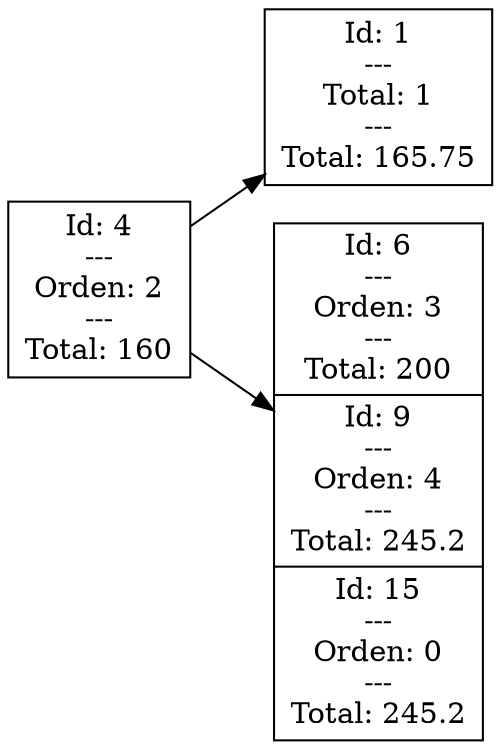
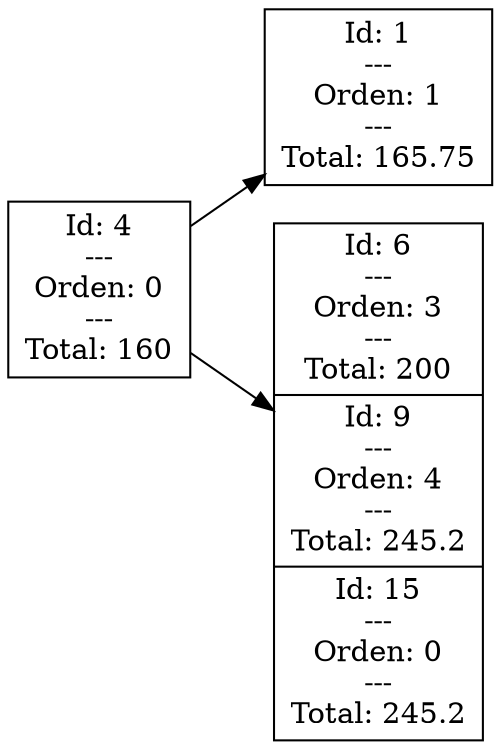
node "Id: 1 --- Total: 1 --- Total: 165.75": label "Id: 1 --- Total: 1 --- Total: 165.75" -> "Id: 1 --- Orden: 1 --- Total: 165.75"
node "Id: 4 --- Orden: 2 --- Total: 160": label "Id: 4 --- Orden: 2 --- Total: 160" -> "Id: 4 --- Orden: 0 --- Total: 160"
